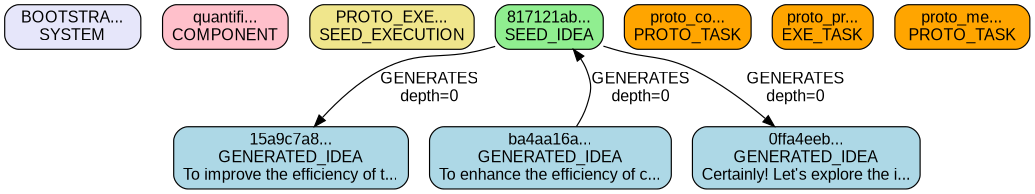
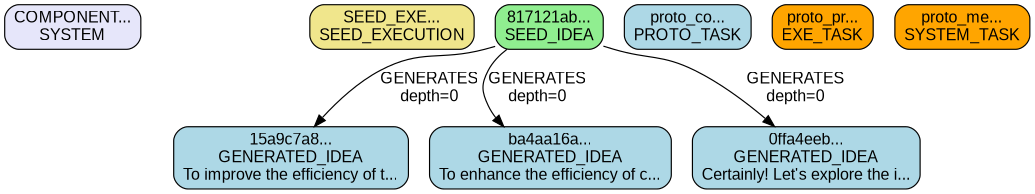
node "BOOTSTRA... SYSTEM": label "BOOTSTRA... SYSTEM" -> "COMPONENT... SYSTEM"
node "quantifi... COMPONENT": removed
node "PROTO_EXE... SEED_EXECUTION": label "PROTO_EXE... SEED_EXECUTION" -> "SEED_EXE... SEED_EXECUTION"
node "proto_co... PROTO_TASK": fillcolor orange -> lightblue
node "proto_me... PROTO_TASK": label "proto_me... PROTO_TASK" -> "proto_me... SYSTEM_TASK"
edge "ba4aa16a... GENERATED_IDEA To enhance the efficiency of c..." -> "817121ab... SEED_IDEA": reversed
